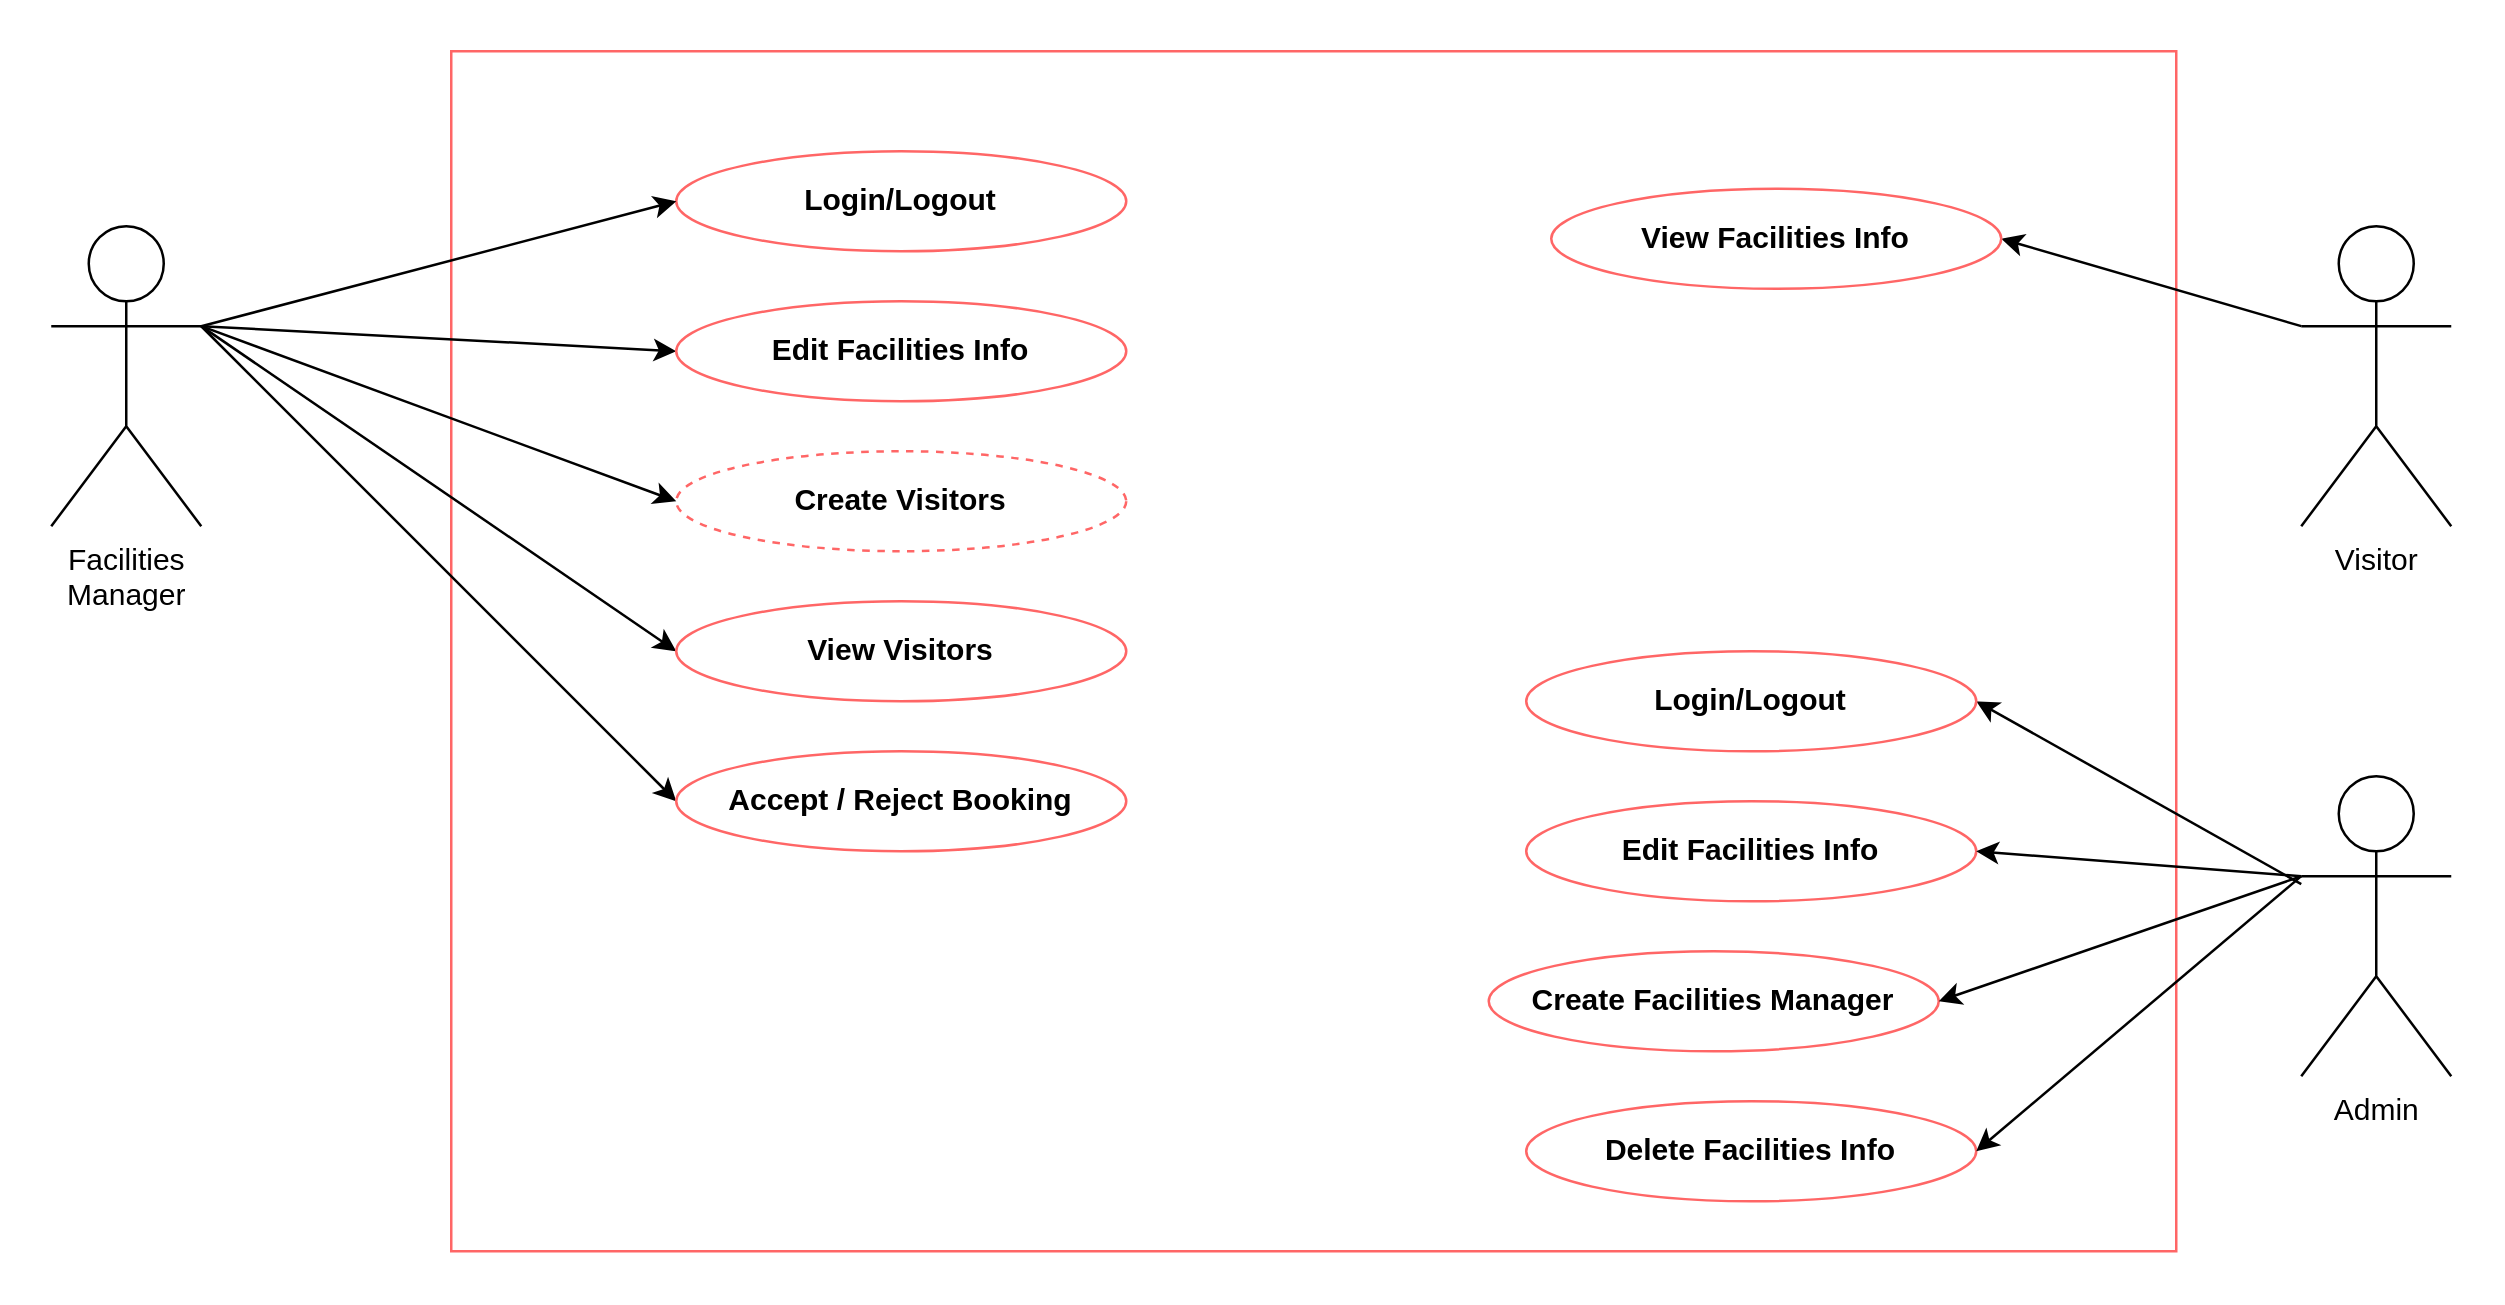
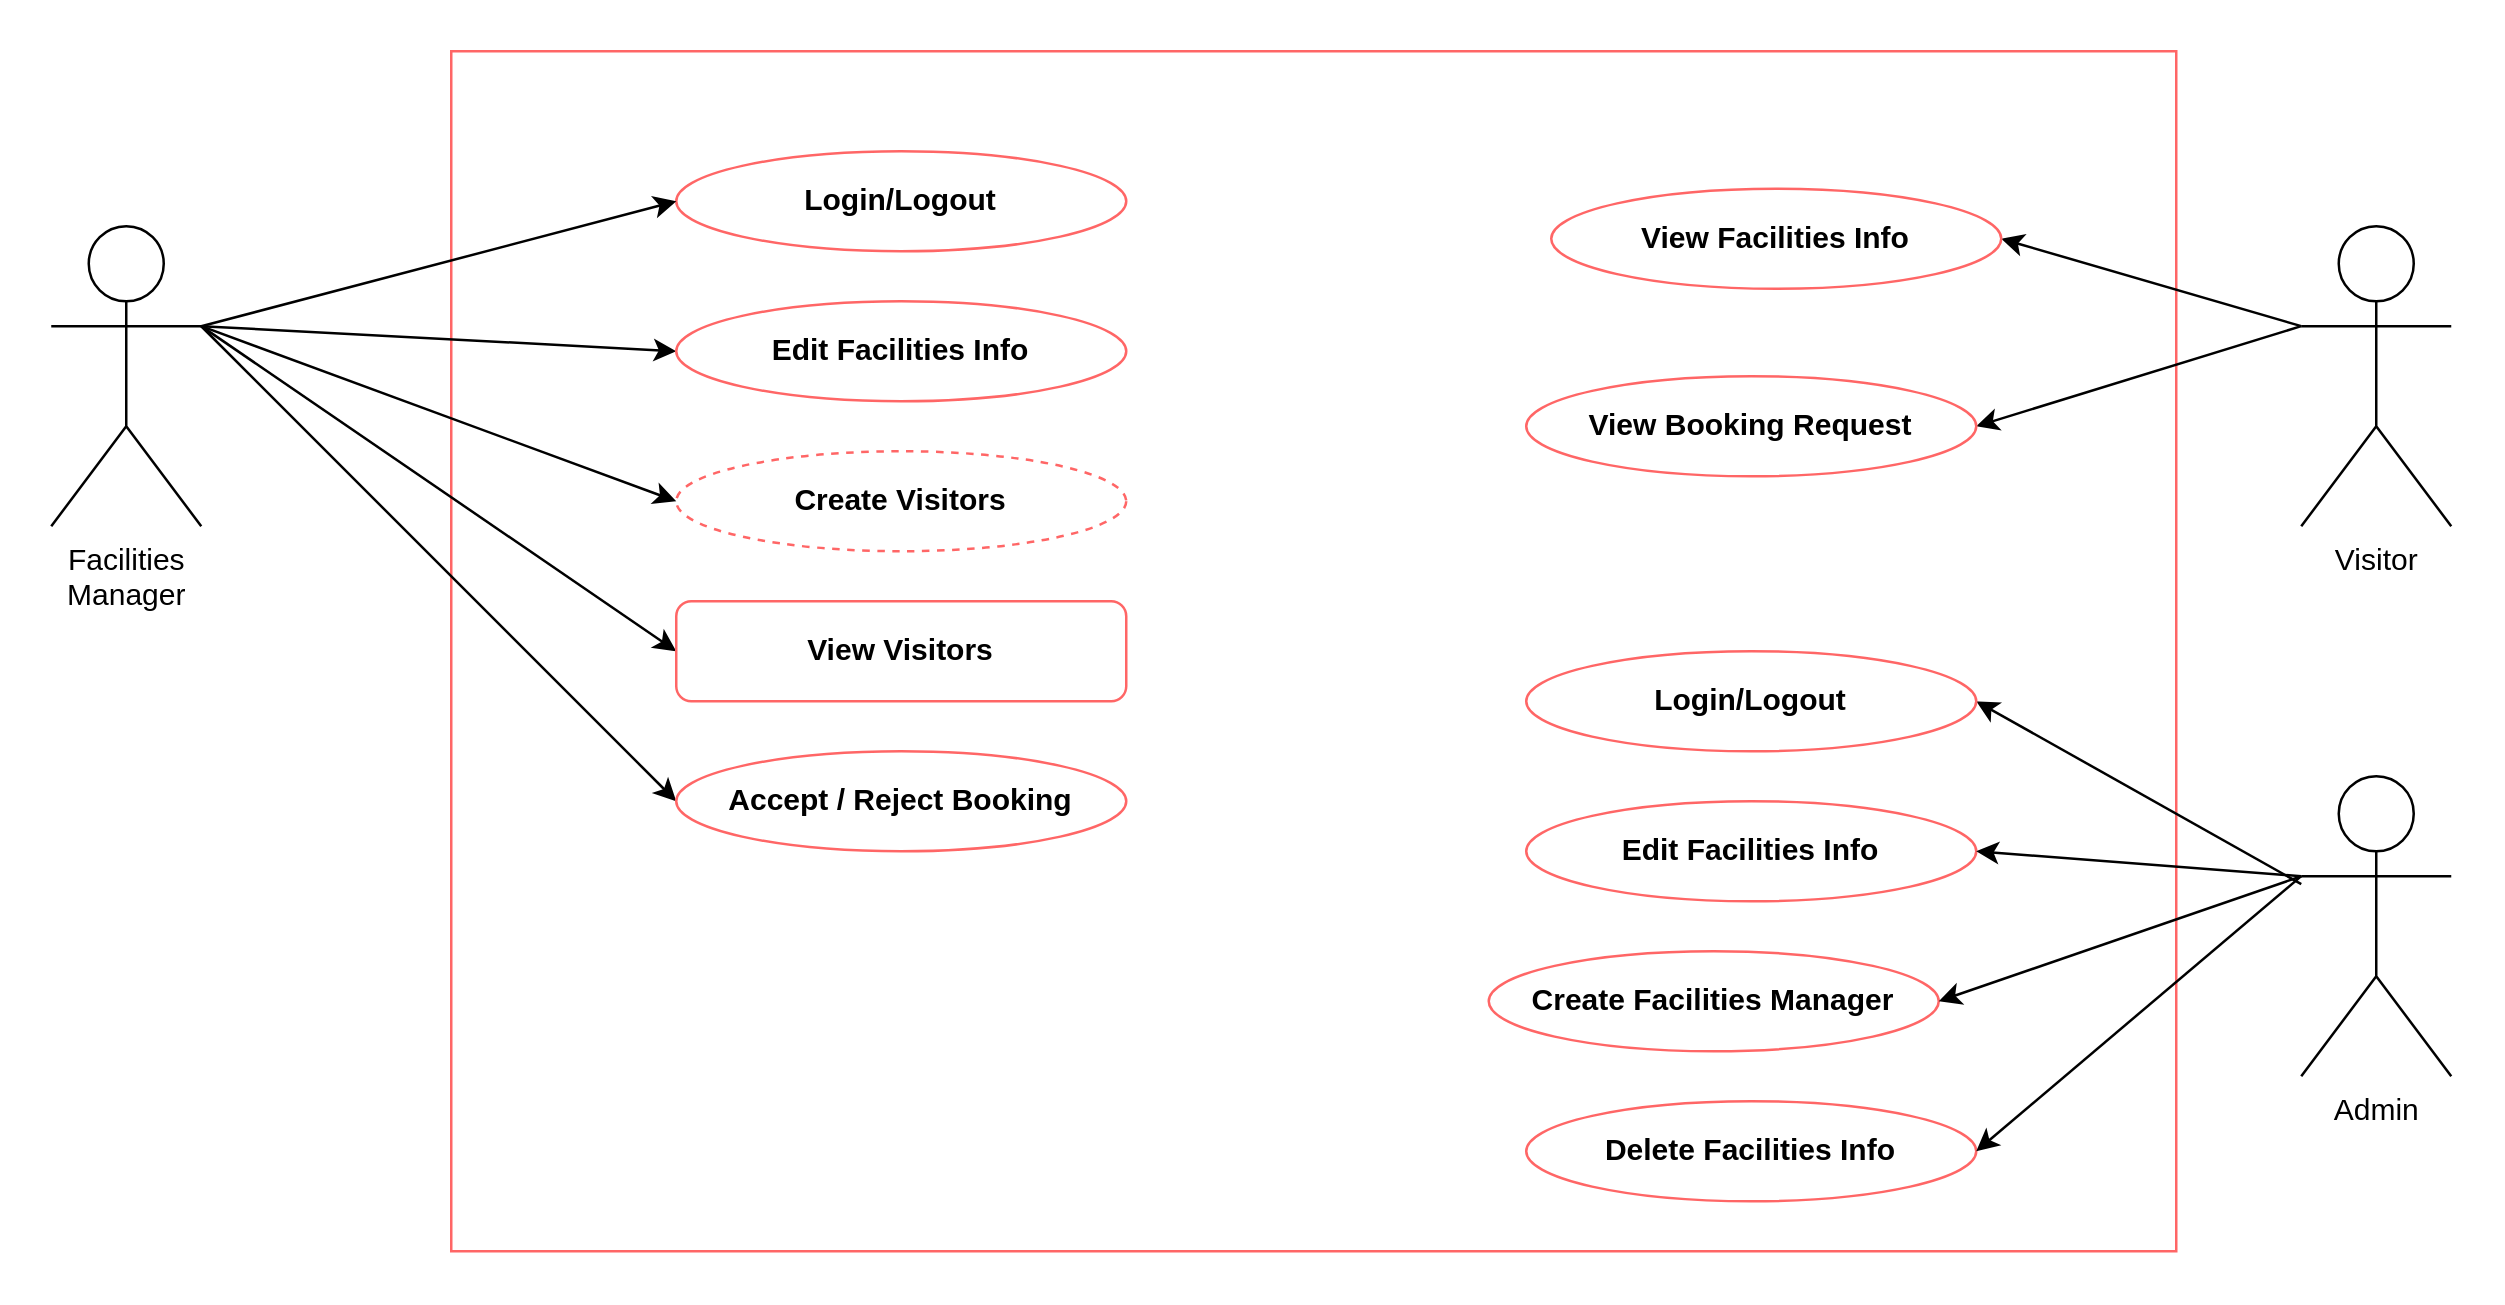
edge "Visitor" -> "View Booking Request": added
node "View Booking Request": added
node "View Visitors": shape ellipse -> rounded rectangle
